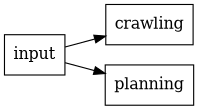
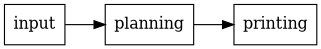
node "crawling": removed
node "printing": added
